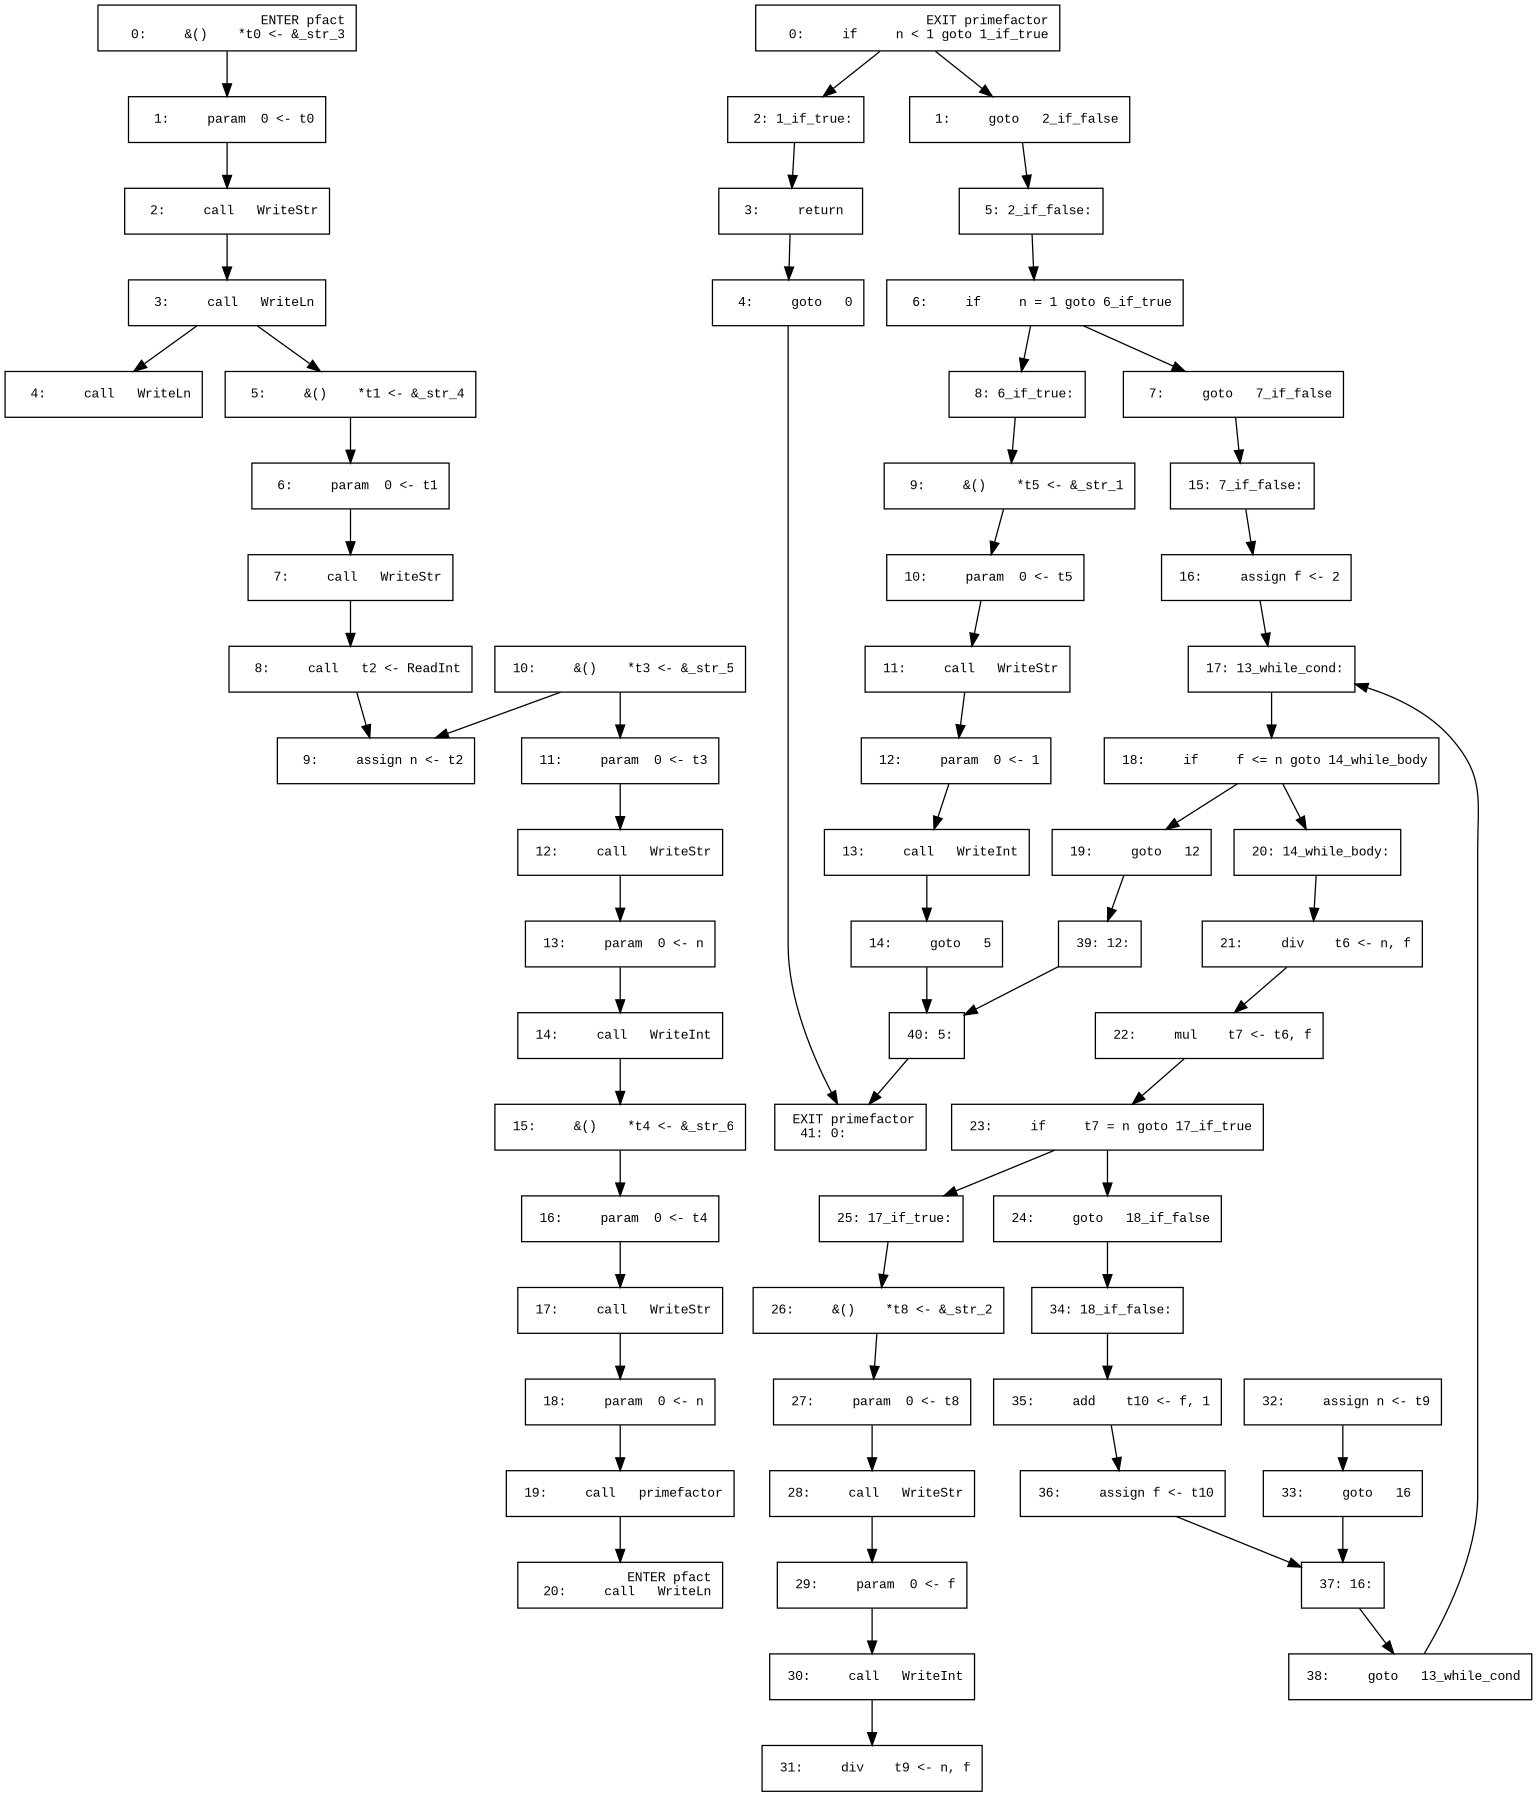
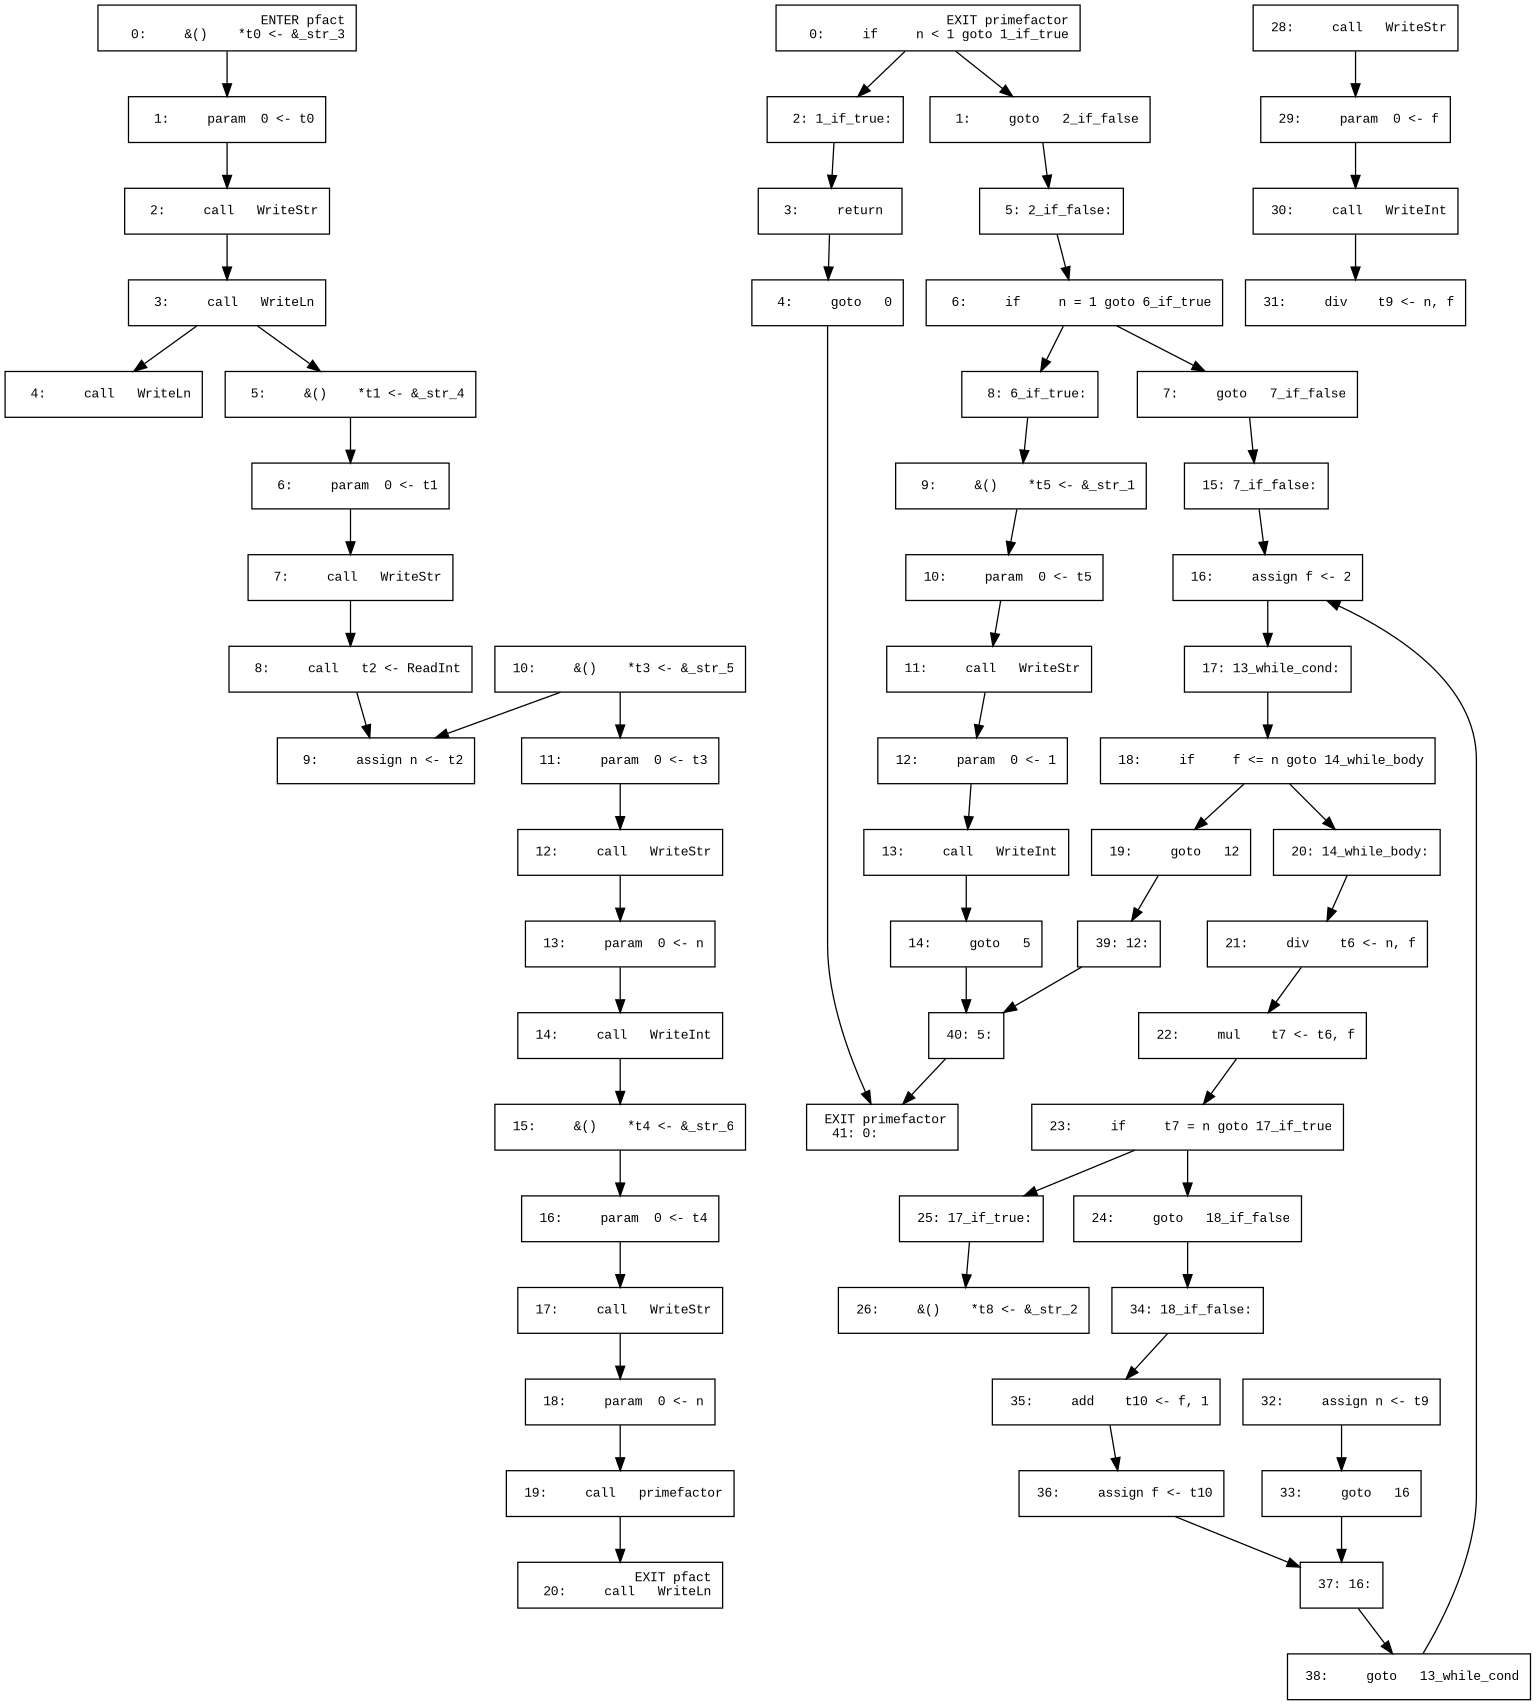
edge "38:     goto   13_while_cond" -> "17: 13_while_cond:": now "38:     goto   13_while_cond" -> "16:     assign f <- 2"
node "27:     param  0 <- t8": removed
node "ENTER pfact 20:     call   WriteLn": label "ENTER pfact 20:     call   WriteLn" -> "EXIT pfact 20:     call   WriteLn"
